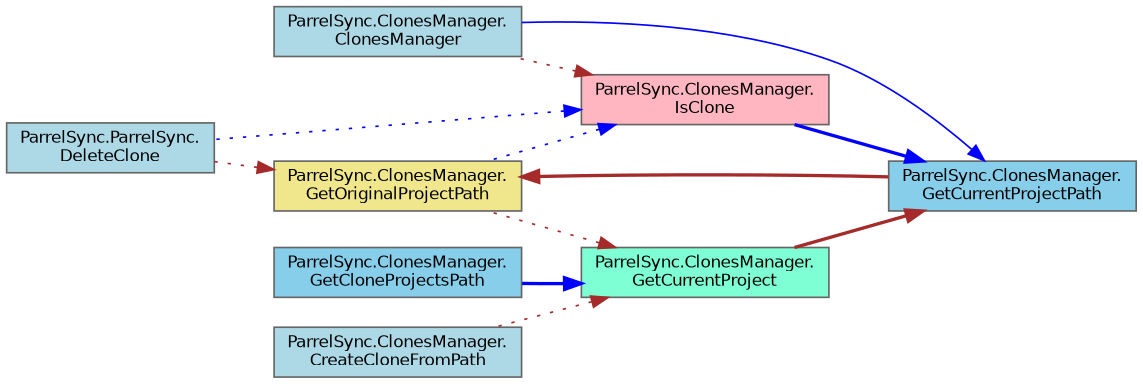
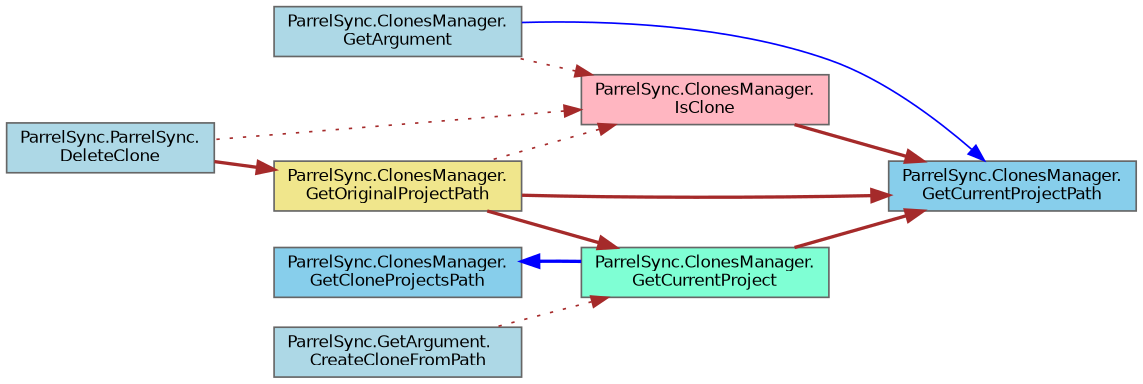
node "ParrelSync.ClonesManager. ClonesManager": label "ParrelSync.ClonesManager. ClonesManager" -> "ParrelSync.ClonesManager. GetArgument"
edge "ParrelSync.ParrelSync. DeleteClone" -> "ParrelSync.ClonesManager. IsClone": color blue -> brown
edge "ParrelSync.ClonesManager. IsClone" -> "ParrelSync.ClonesManager. GetCurrentProjectPath": color blue -> brown
edge "ParrelSync.ClonesManager. GetOriginalProjectPath" -> "ParrelSync.ClonesManager. IsClone": color blue -> brown
edge "ParrelSync.ParrelSync. DeleteClone" -> "ParrelSync.ClonesManager. GetOriginalProjectPath": style dotted -> bold
edge "ParrelSync.ClonesManager. GetCurrentProjectPath" -> "ParrelSync.ClonesManager. GetOriginalProjectPath": reversed
edge "ParrelSync.ClonesManager. GetOriginalProjectPath" -> "ParrelSync.ClonesManager. GetCurrentProject": style dotted -> bold
edge "ParrelSync.ClonesManager. GetCloneProjectsPath" -> "ParrelSync.ClonesManager. GetCurrentProject": reversed
node "ParrelSync.ClonesManager. CreateCloneFromPath": label "ParrelSync.ClonesManager. CreateCloneFromPath" -> "ParrelSync.GetArgument. CreateCloneFromPath"
